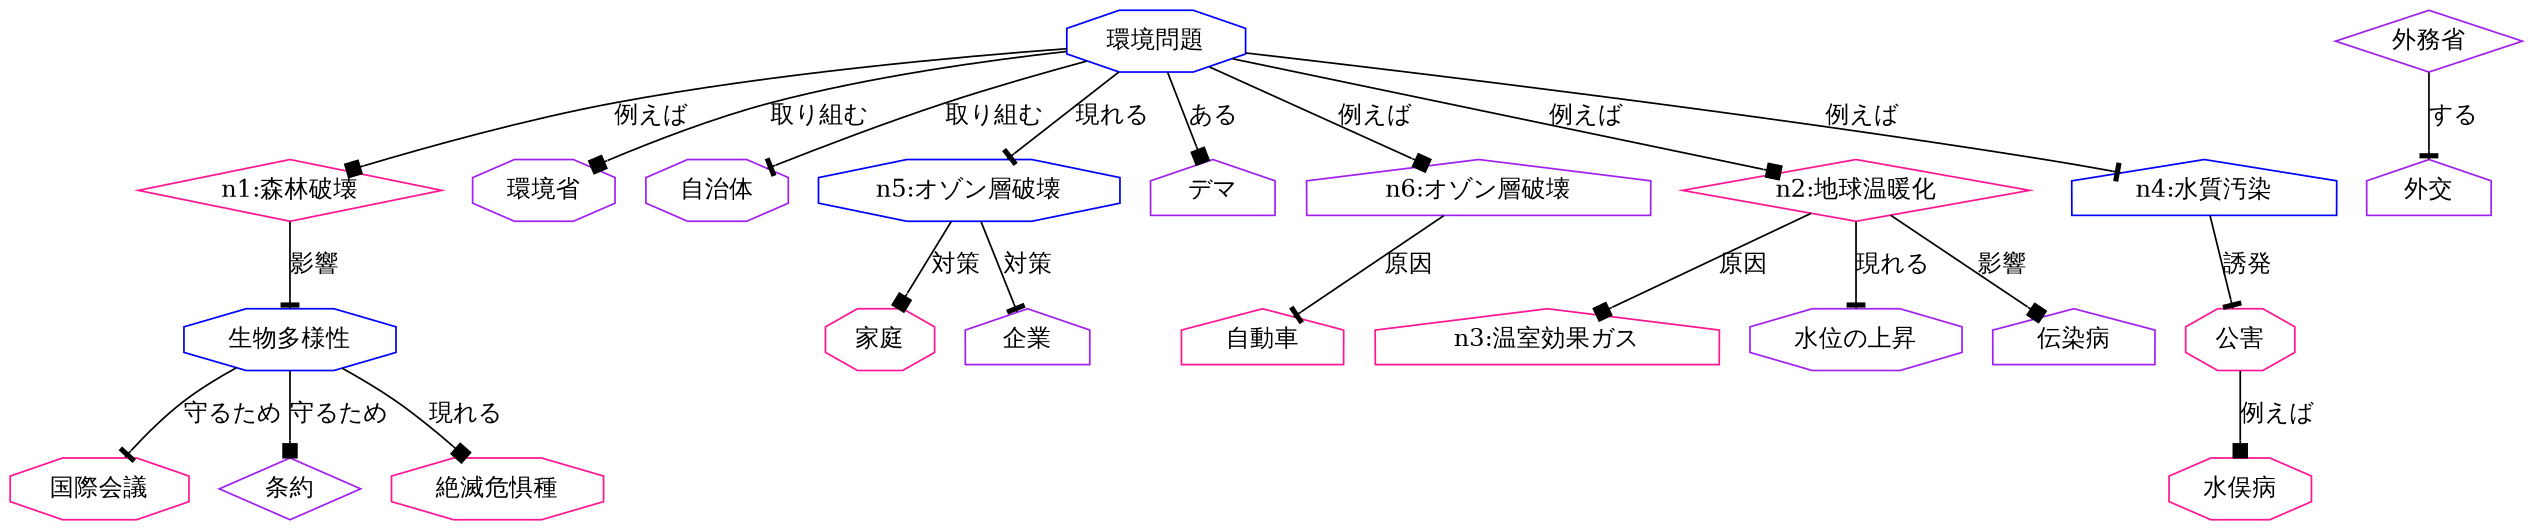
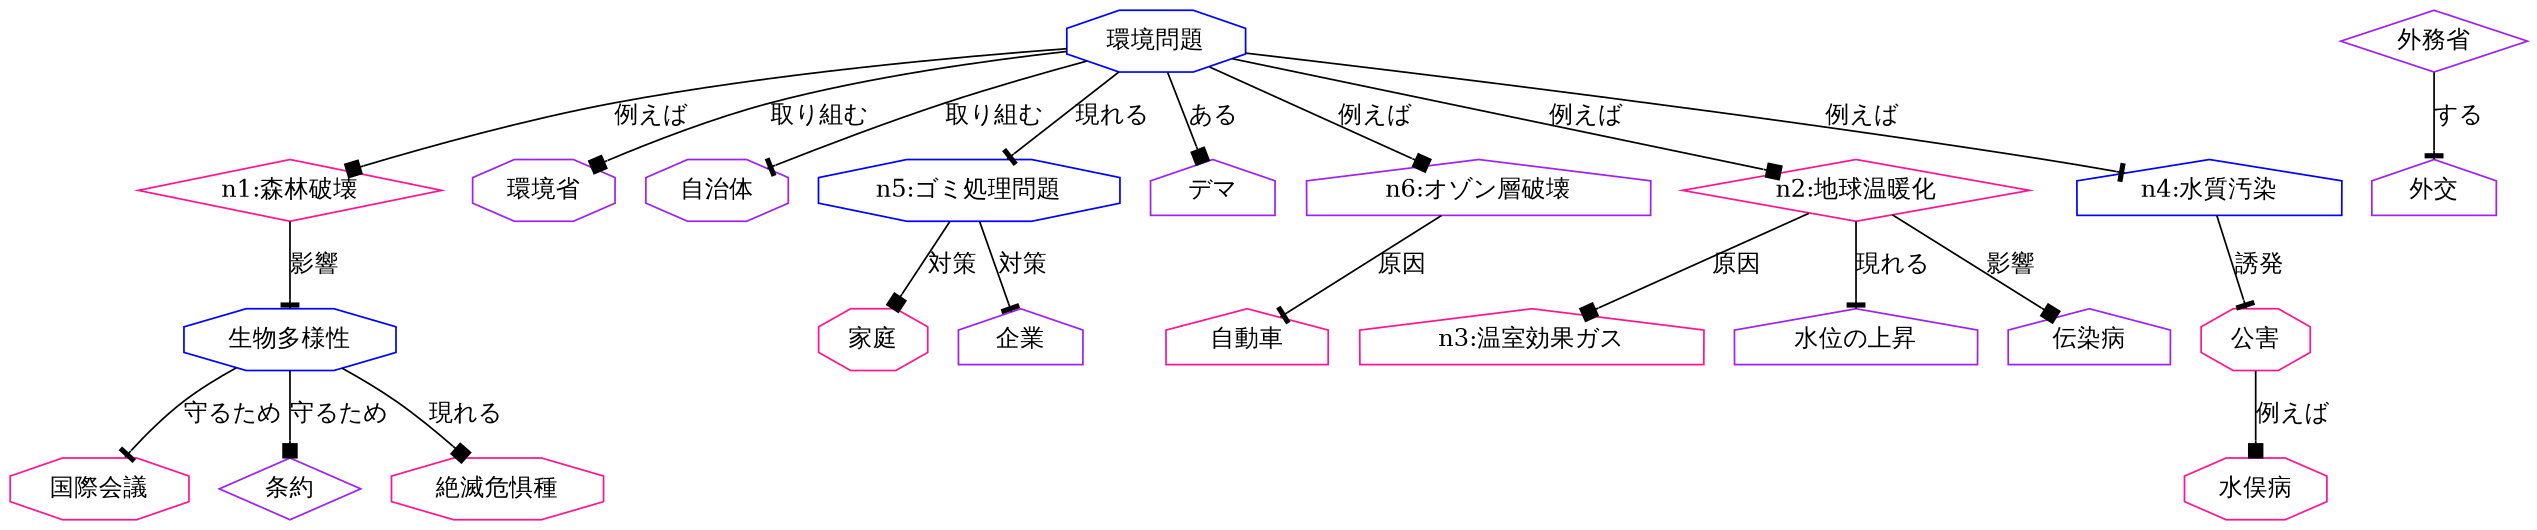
node "n5:オゾン層破壊": label "n5:オゾン層破壊" -> "n5:ゴミ処理問題"
node "水位の上昇": shape octagon -> house
